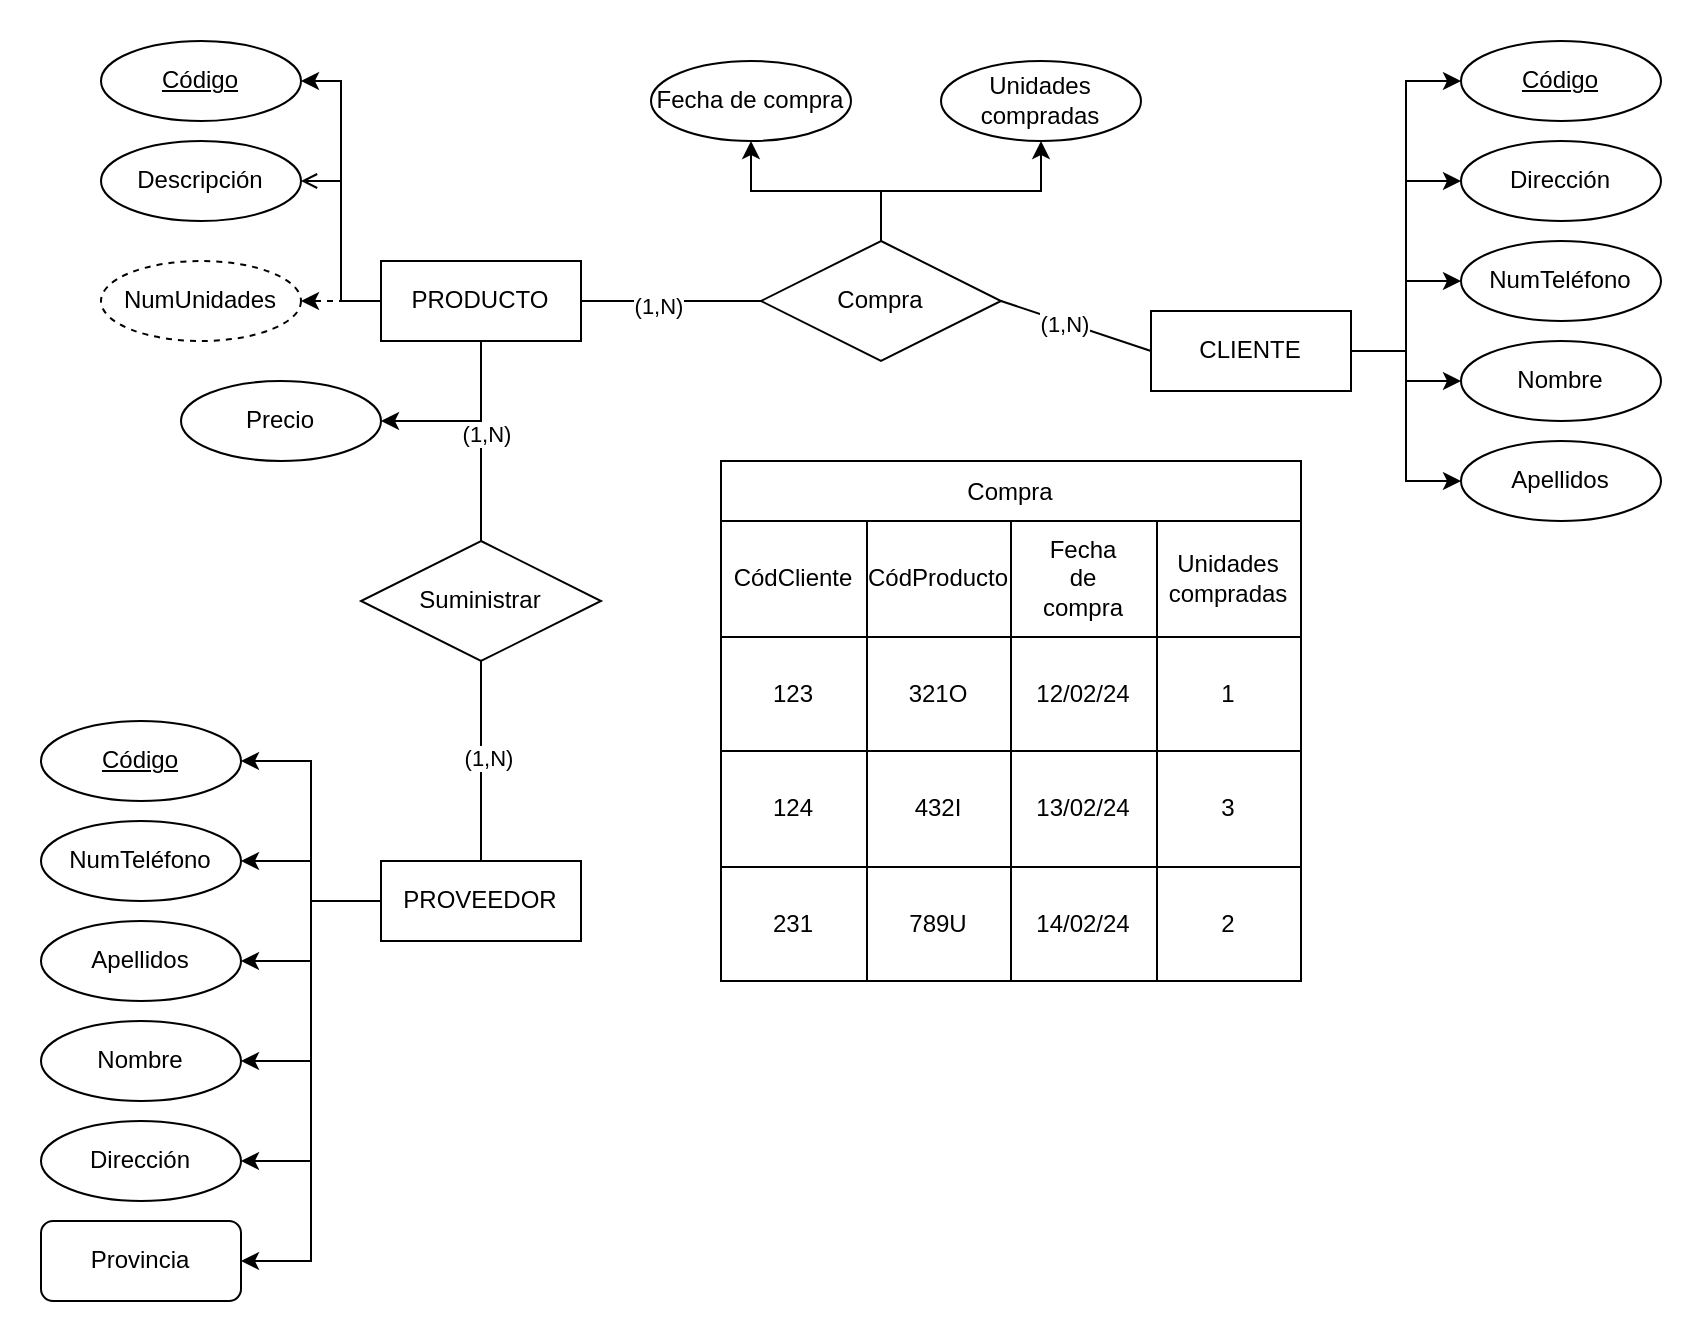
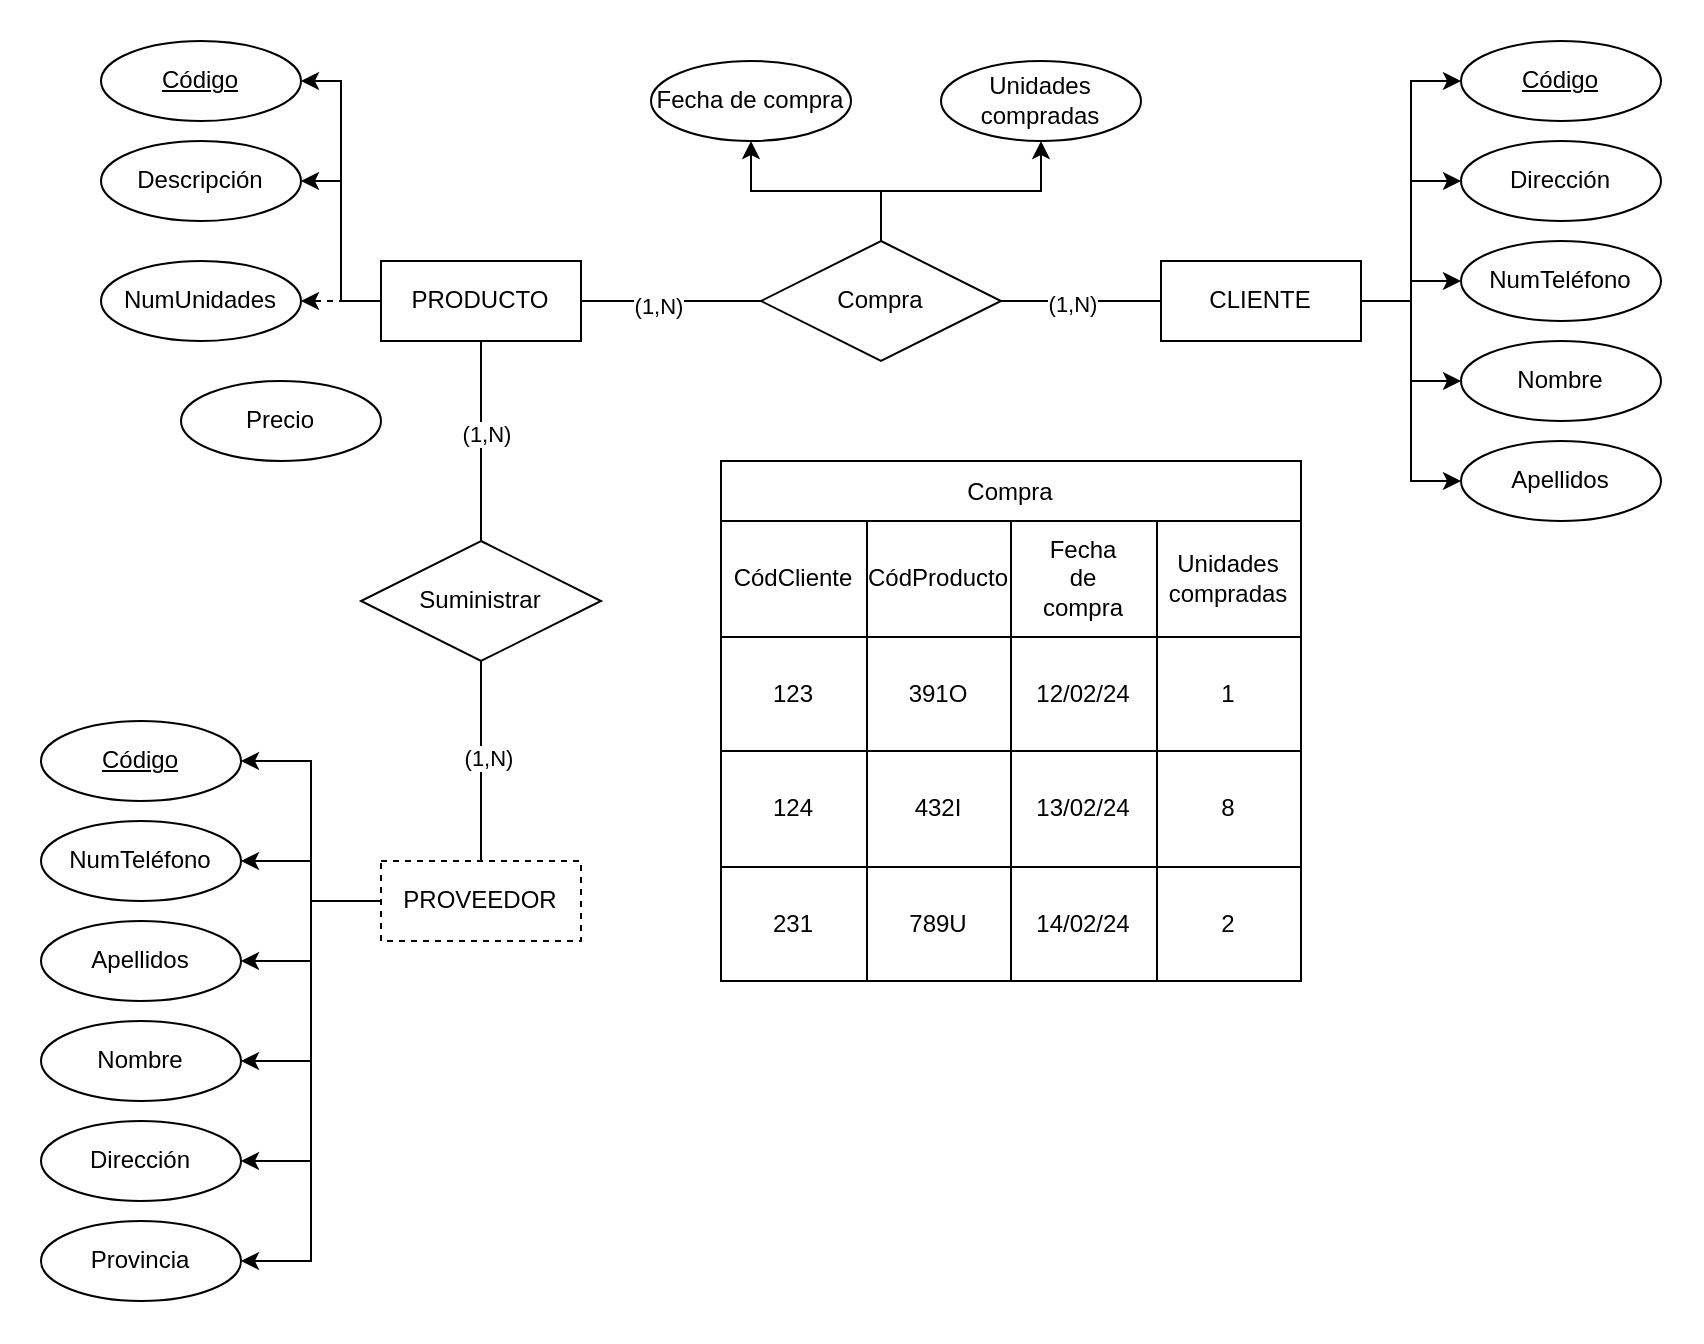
edge "PRODUCTO" -> "Descripción": arrowhead open -> classic
node "NumUnidades": style dashed -> solid
node "CLIENTE": moved (1251, 351) -> (1261, 301)
edge "PRODUCTO" -> "Precio": removed
node "321O": label "321O" -> "391O"
node "3": label "3" -> "8"
node "PROVEEDOR": style solid -> dashed
node "Provincia": shape rounded rectangle -> ellipse
